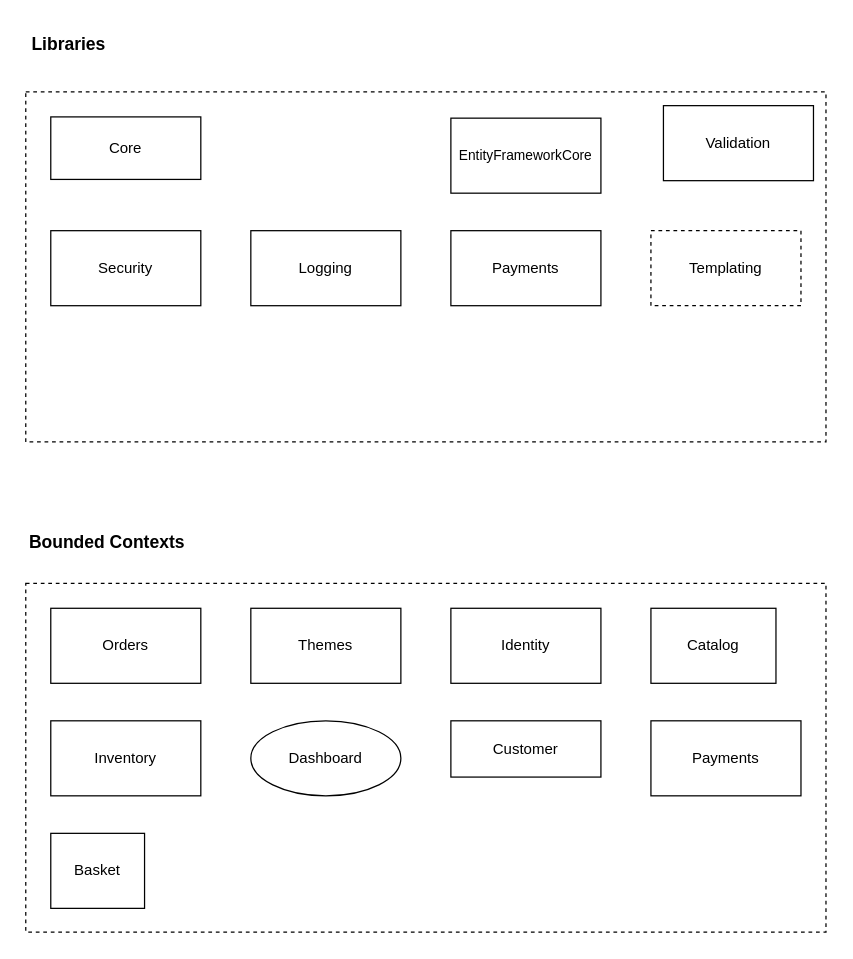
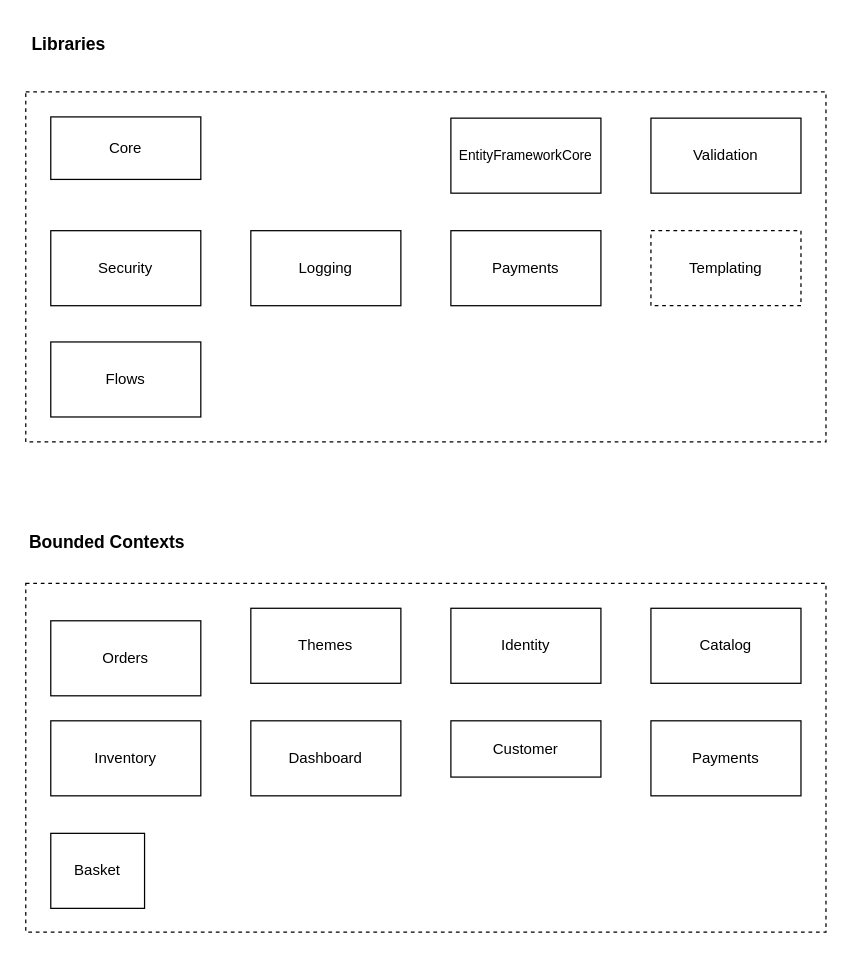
node "Validation": moved (738, 143) -> (726, 156)
node "Flows": added
node "Orders": moved (126, 646) -> (126, 658)
node "Catalog": size 125x75 -> 150x75
node "Dashboard": shape ellipse -> rectangle
